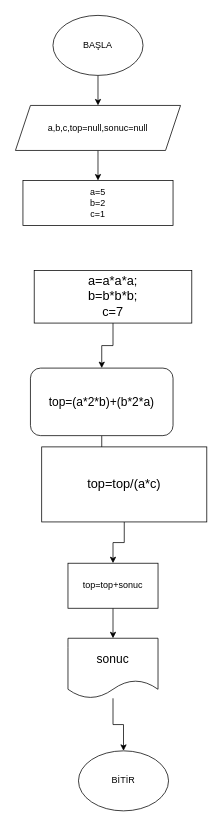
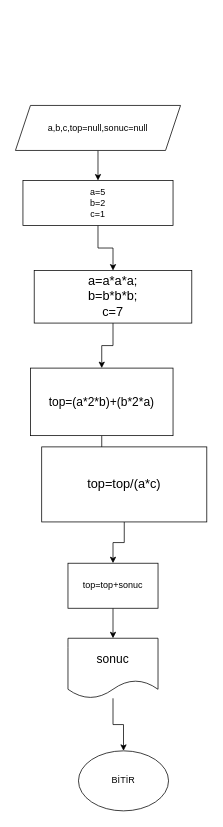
node "BAŞLA": removed
edge "BAŞLA" -> "a,b,c,top=null,sonuc=null": removed
edge "a=5 b=2 c=1" -> "a=a*a*a; b=b*b*b; c=7": added
node "top=(a*2*b)+(b*2*a)": shape rounded rectangle -> rectangle
